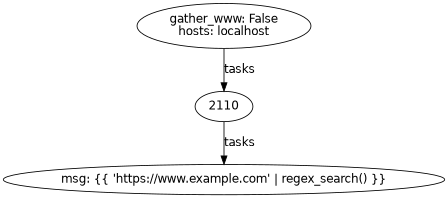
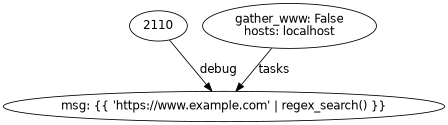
edge "gather_www: False hosts: localhost" -> "2110": now "gather_www: False hosts: localhost" -> "msg: {{ 'https://www.example.com' | regex_search() }}"
edge "2110" -> "msg: {{ 'https://www.example.com' | regex_search() }}": label "tasks" -> "debug"
